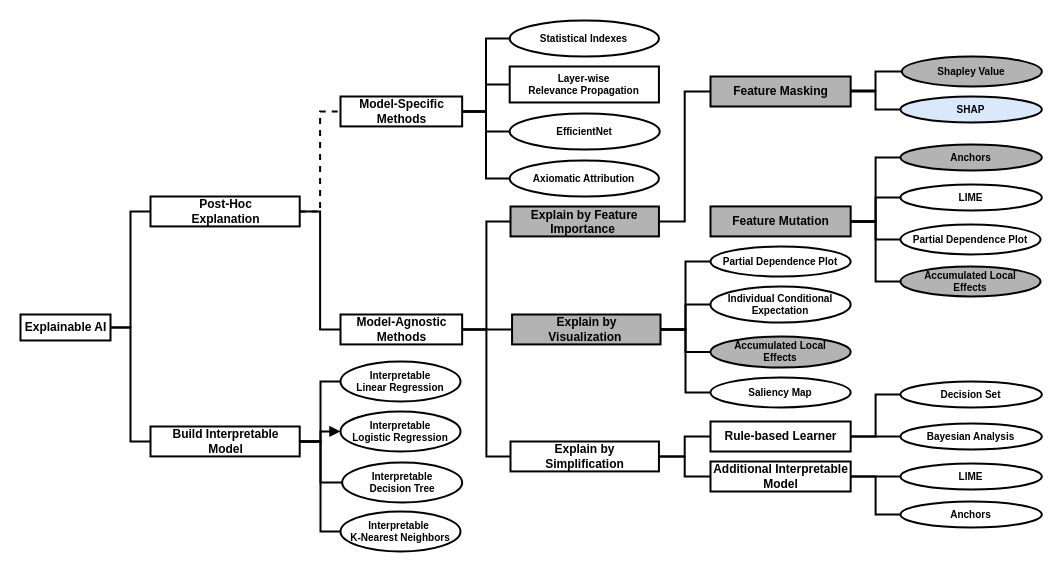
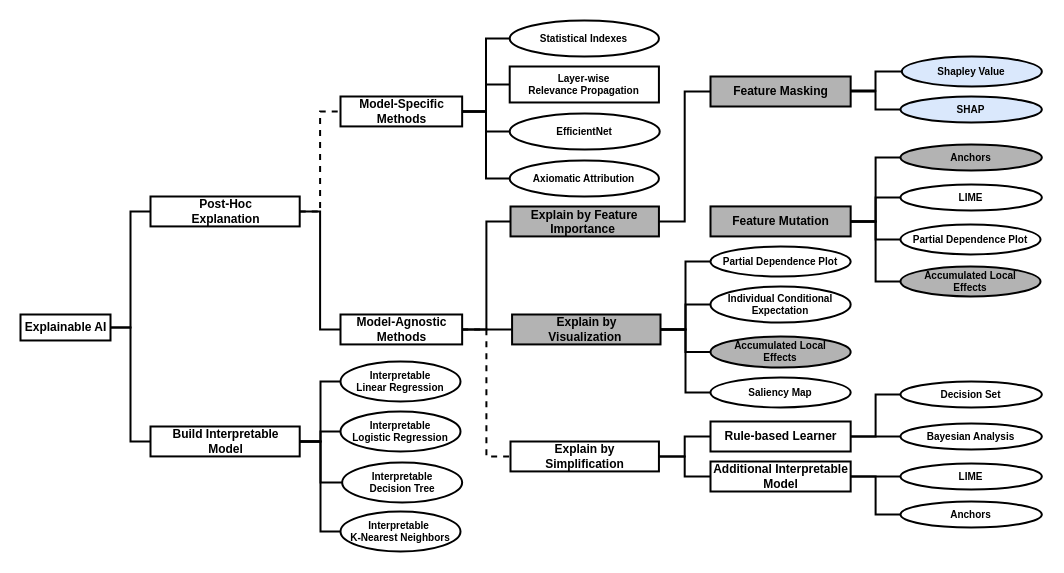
node "Shapley Value": fillcolor #b3b3b3 -> #dae8fc
edge "Model-Agnostic Methods" -- "Explain by Simplification": style solid -> dashed
edge "Build Interpretable Model" -> "Interpretable Logistic Regression": arrowhead block -> none
